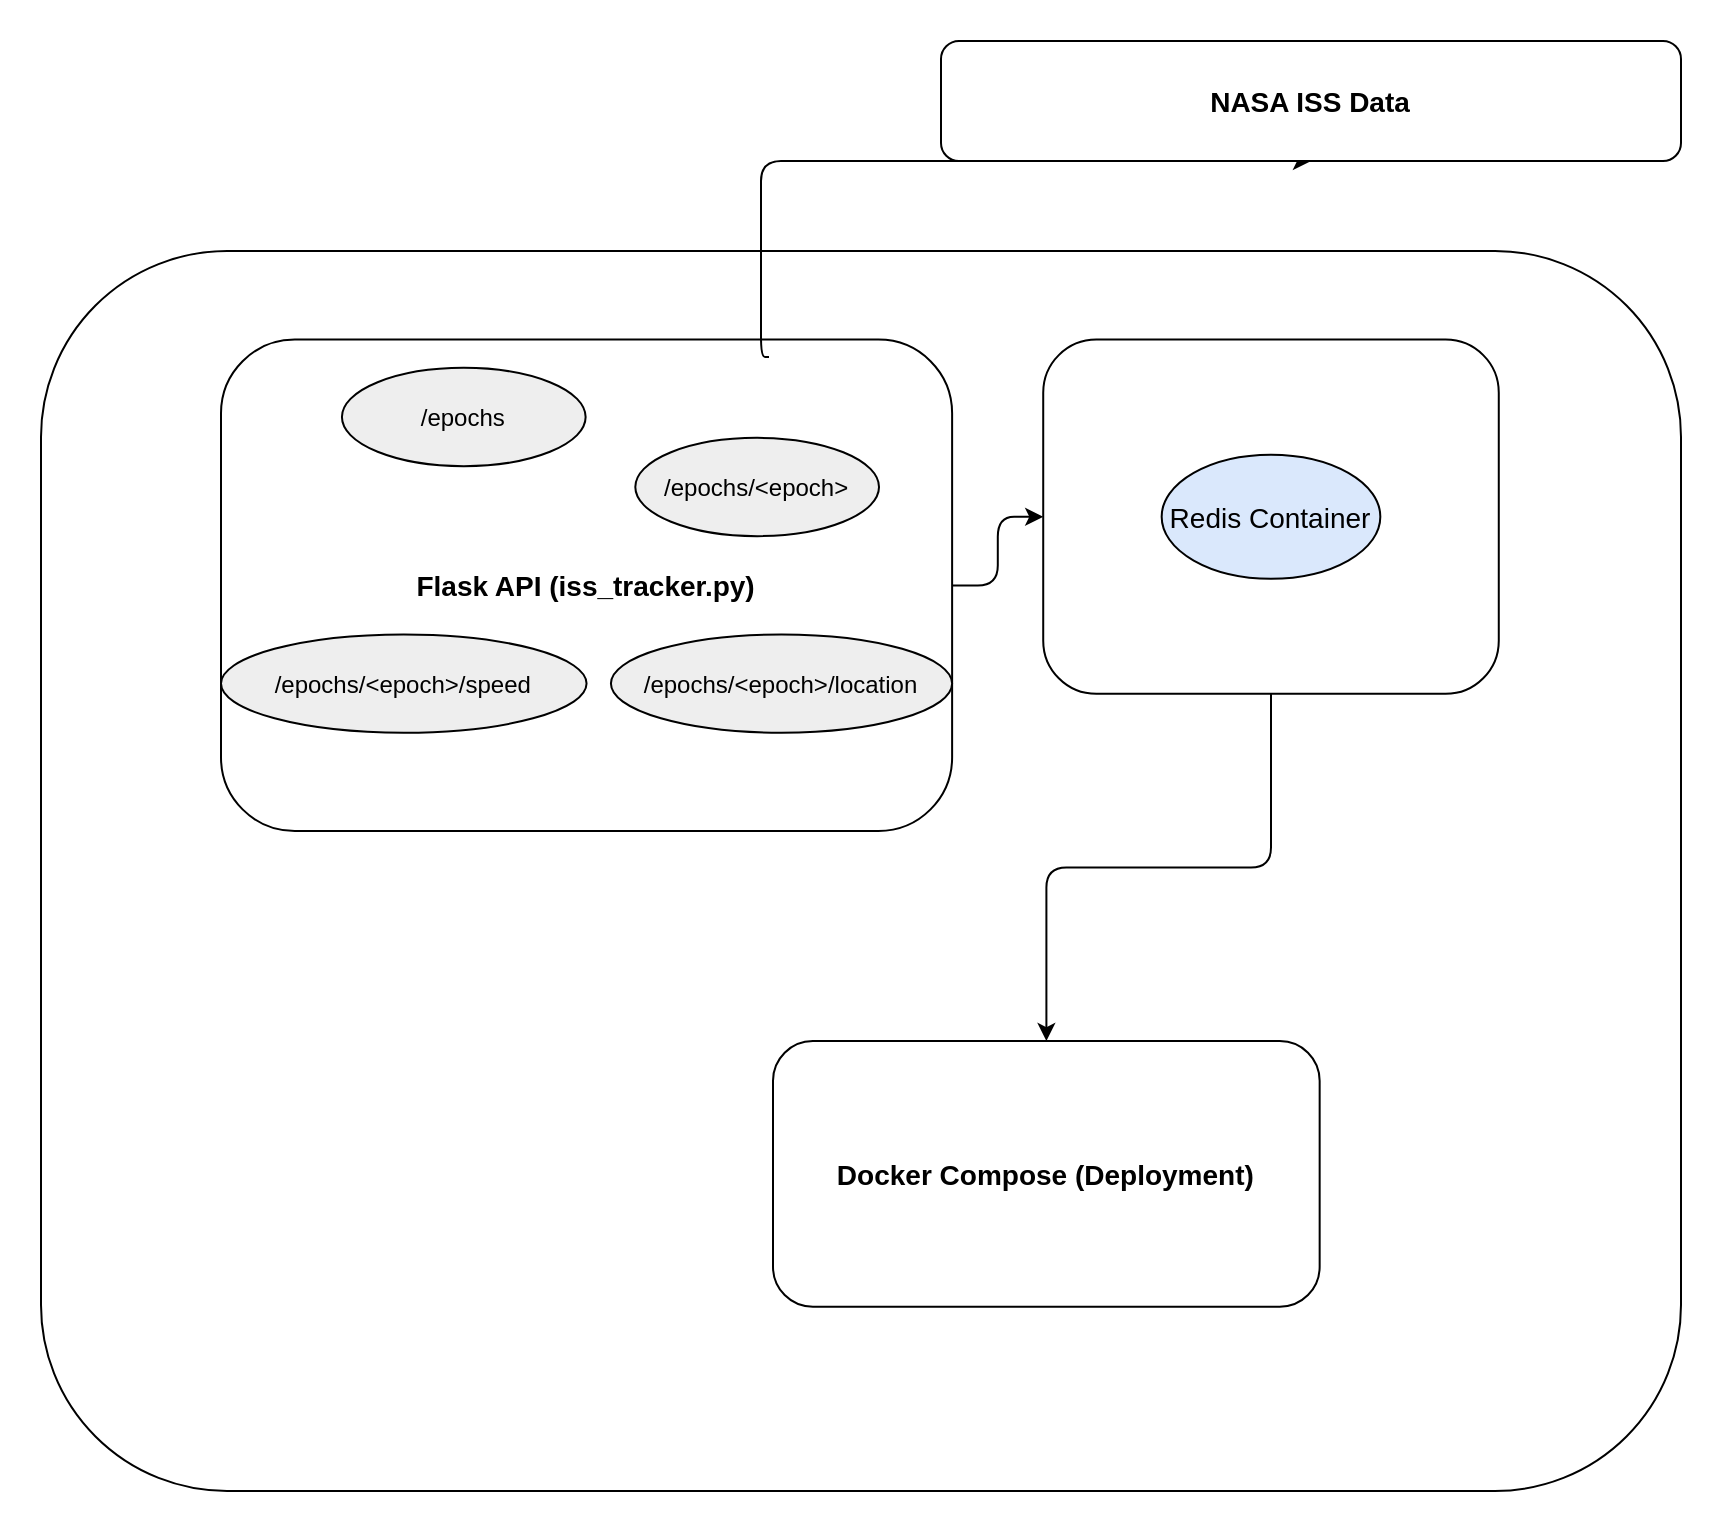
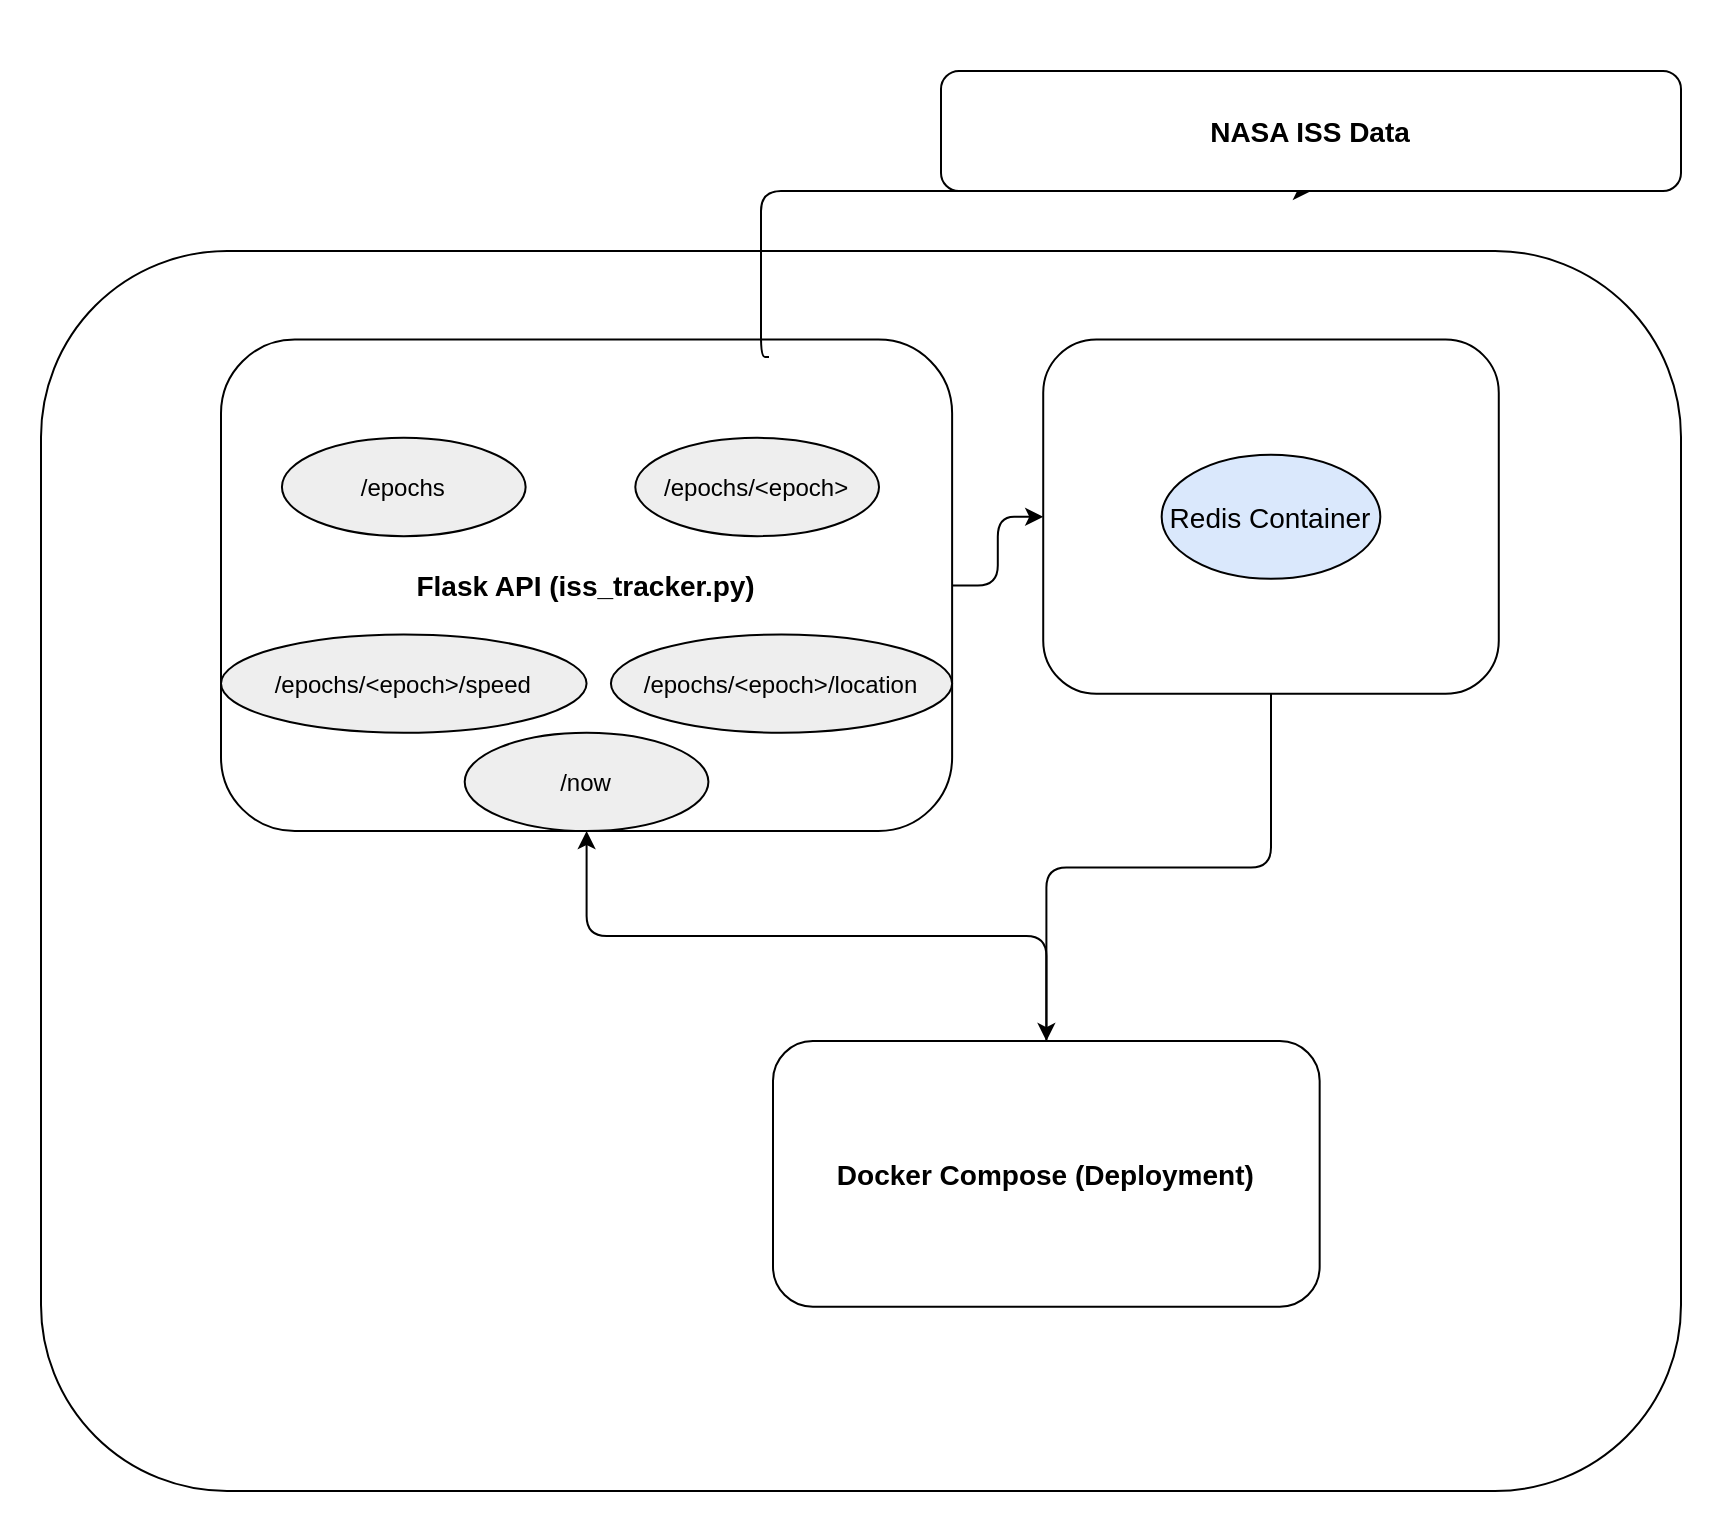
node "NASA ISS Data": moved (1311, 101) -> (1311, 131)
node "/epochs": moved (464, 417) -> (404, 487)
node "/now": added
edge "Docker Compose (Deployment)" -> "Flask API (iss_tracker.py)": added
